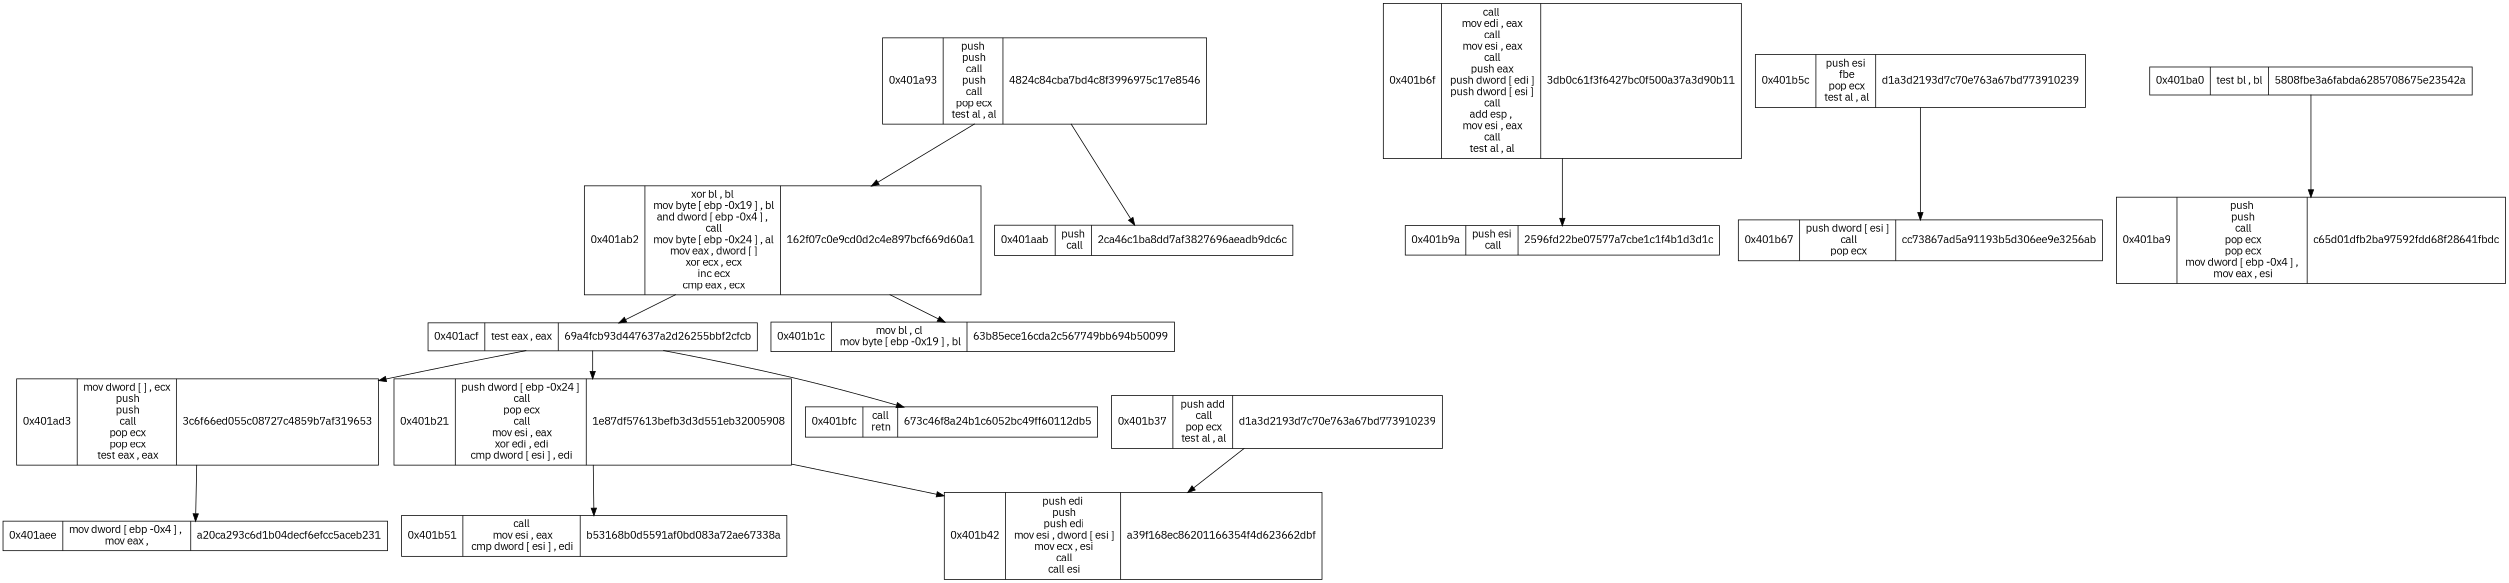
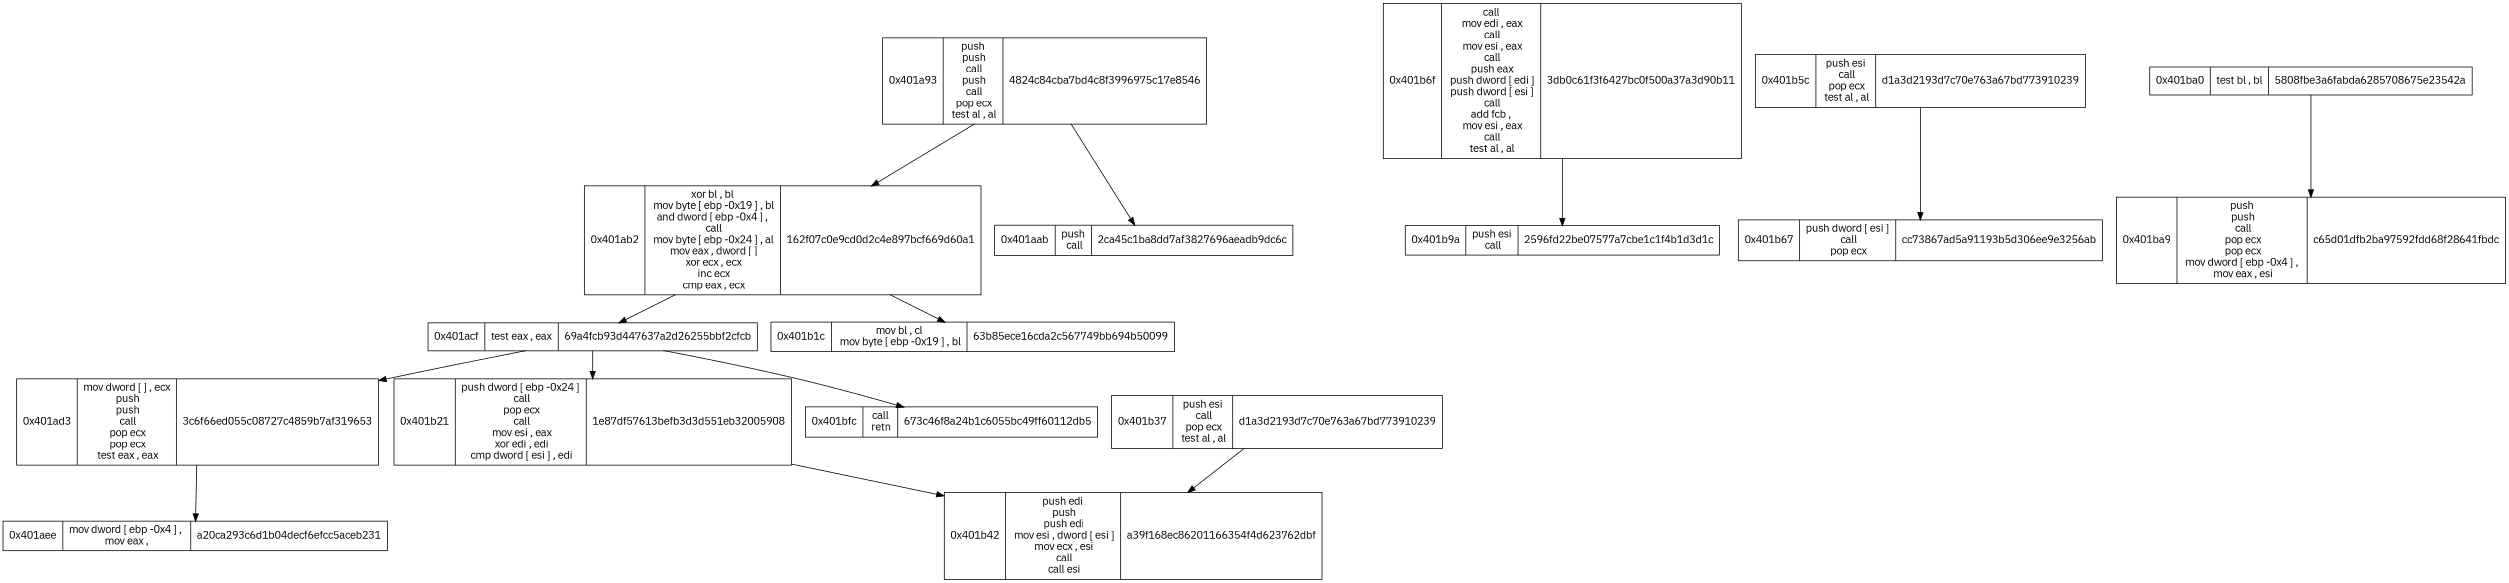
node "0x401b5c": text "fbe" -> "call"
node "0x401b6f": text "add esp ," -> "add fcb ,"
node "0x401aab": text "2ca46c1ba8dd7af3827696aeadb9dc6c" -> "2ca45c1ba8dd7af3827696aeadb9dc6c"
node "0x401b37": text "push add" -> "push esi"
node "0x401bfc": text "673c46f8a24b1c6052bc49ff60112db5" -> "673c46f8a24b1c6055bc49ff60112db5"
node "0x401b51": removed
node "0x401b42": text "a39f168ec86201166354f4d623662dbf" -> "a39f168ec86201166354f4d623762dbf"
